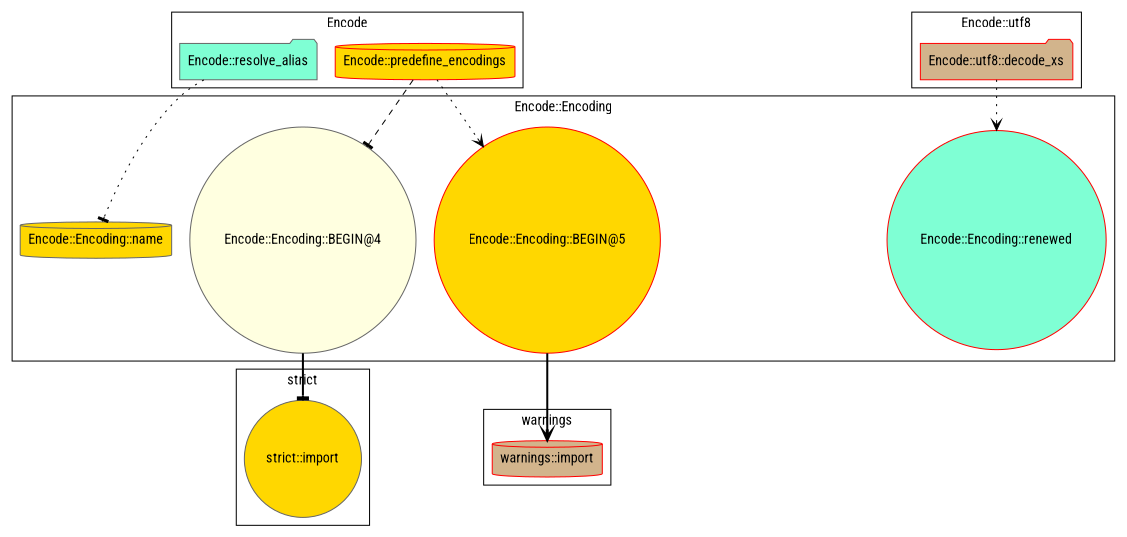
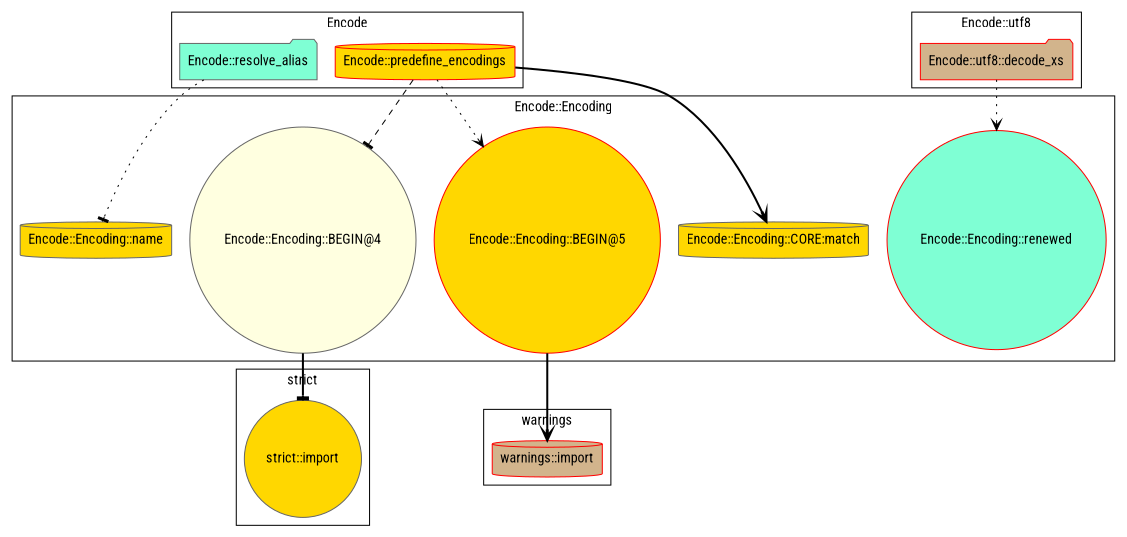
node "Encode::Encoding::CORE:match": added
